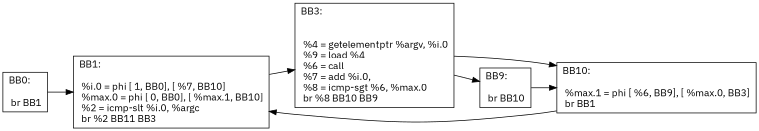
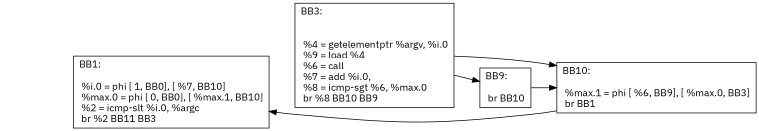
edge "BB1:" -> "BB3:": removed
node "BB0:": removed
